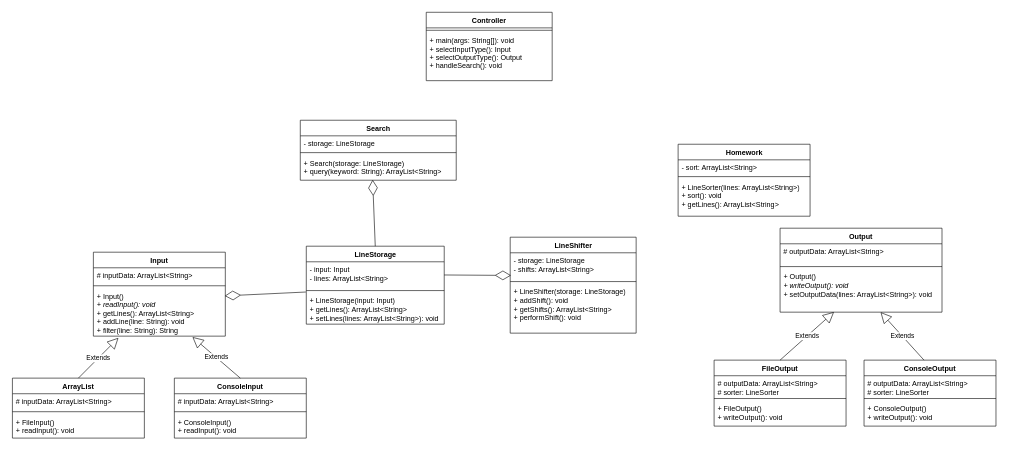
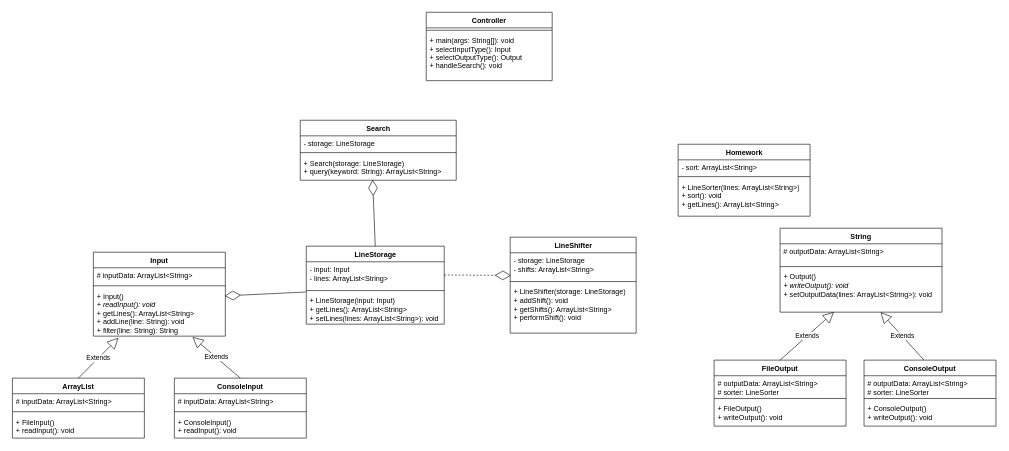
node "Output": label "Output" -> "String"
edge "- input: Input - lines: ArrayList<String>" -> "- storage: LineStorage - shifts: ArrayList<String>": style solid -> dashed
